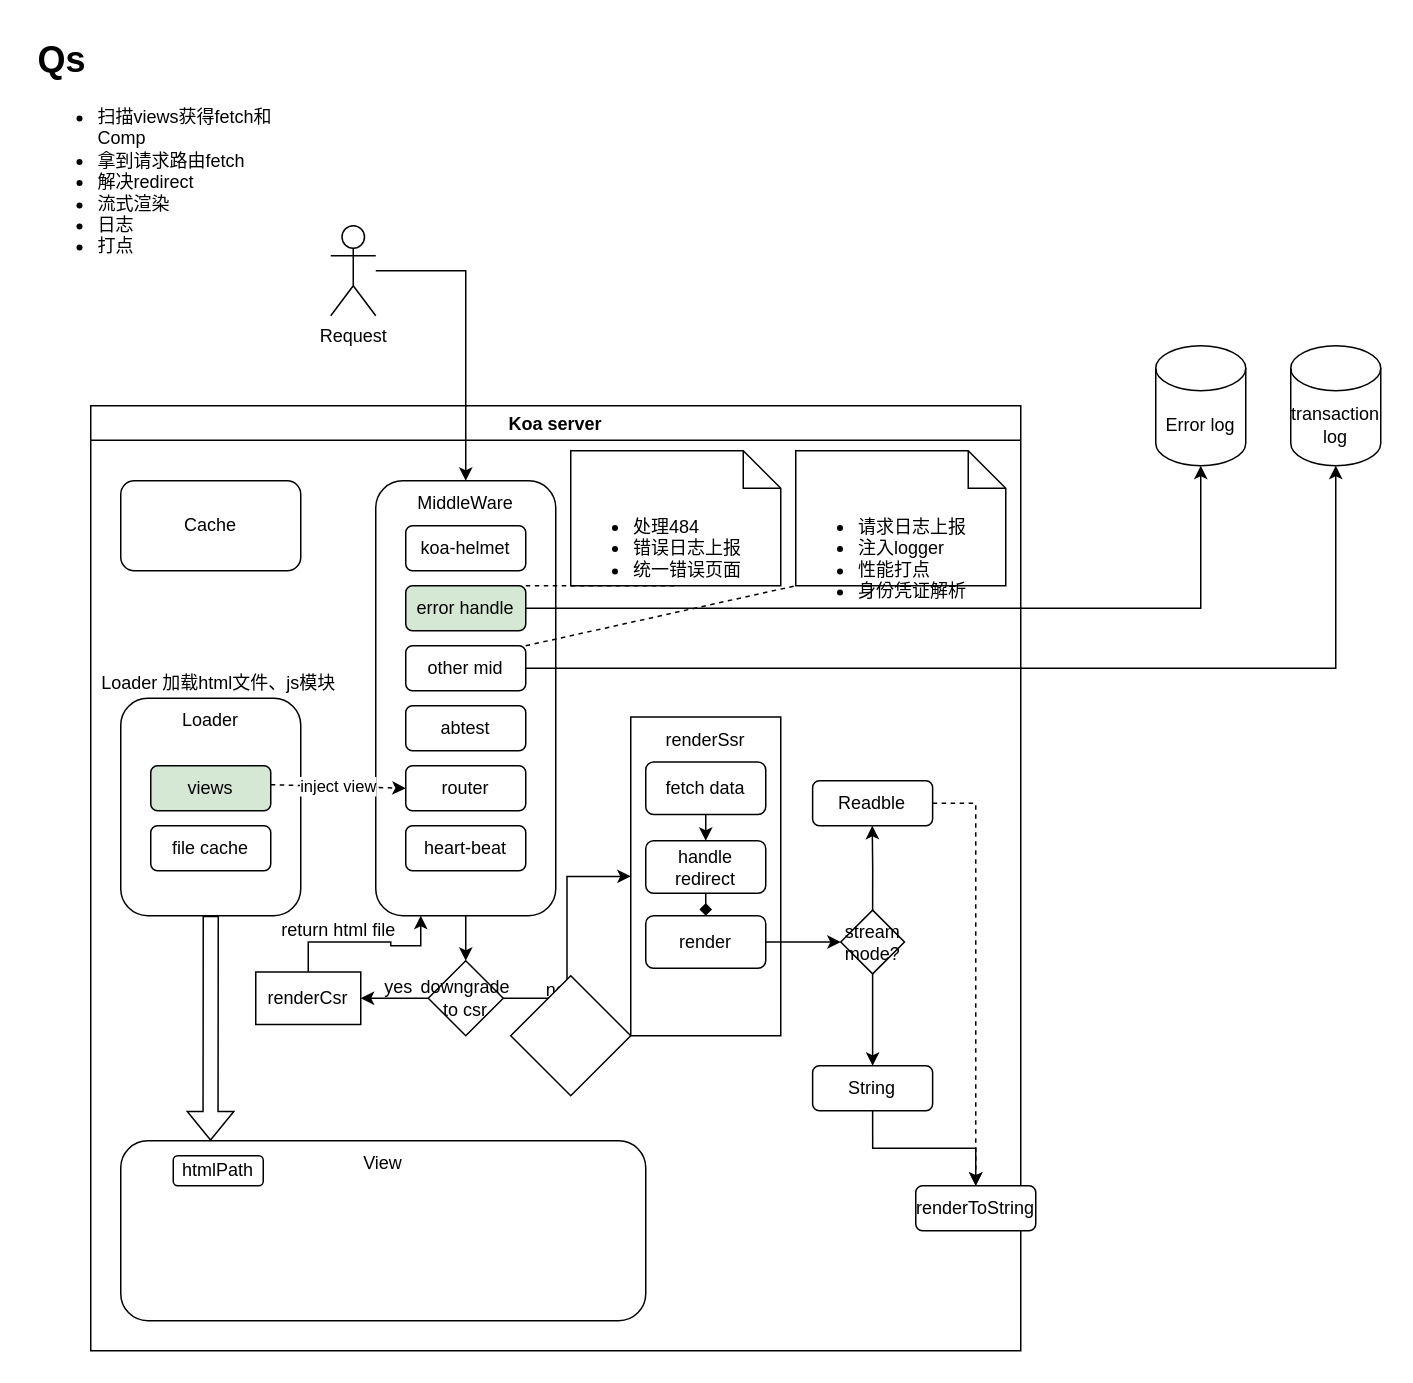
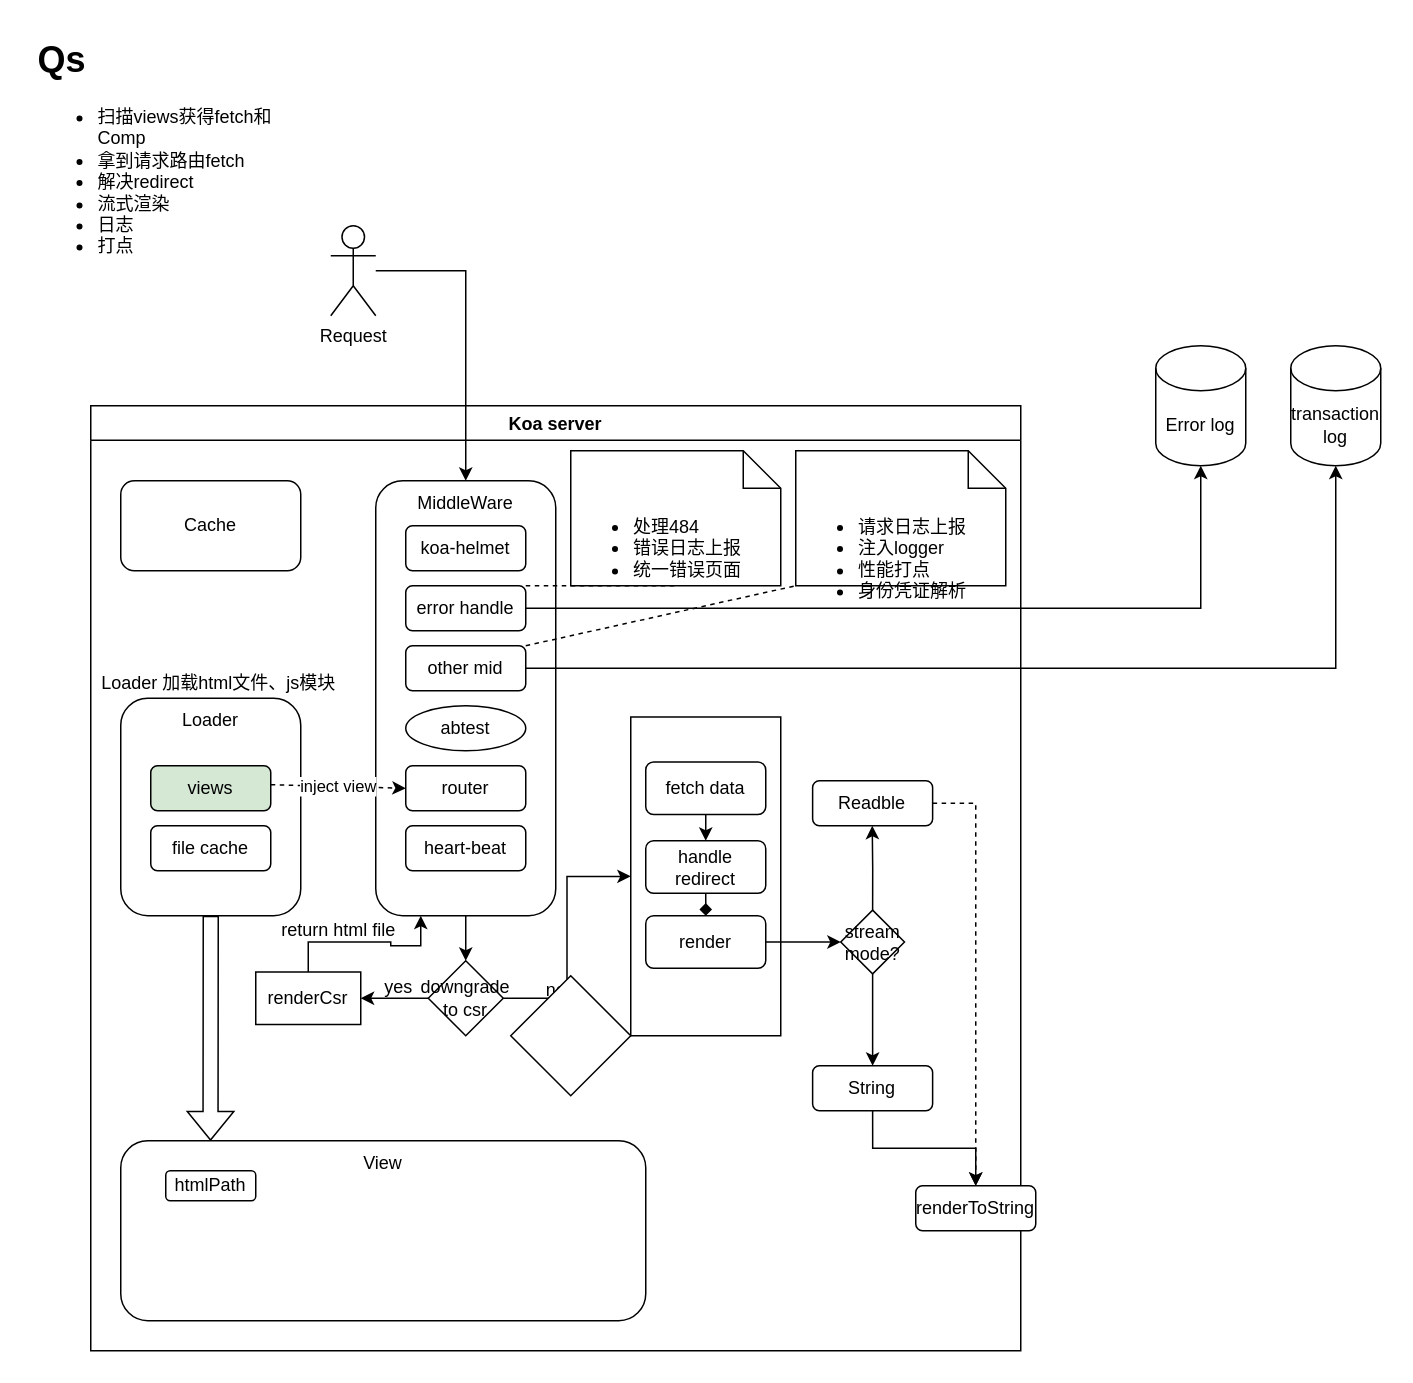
node "error handle": fillcolor #d5e8d4 -> #ffffff
node "abtest": shape rounded rectangle -> ellipse
node "renderSsr": removed
node "htmlPath": moved (218, 1171) -> (211, 1186)
